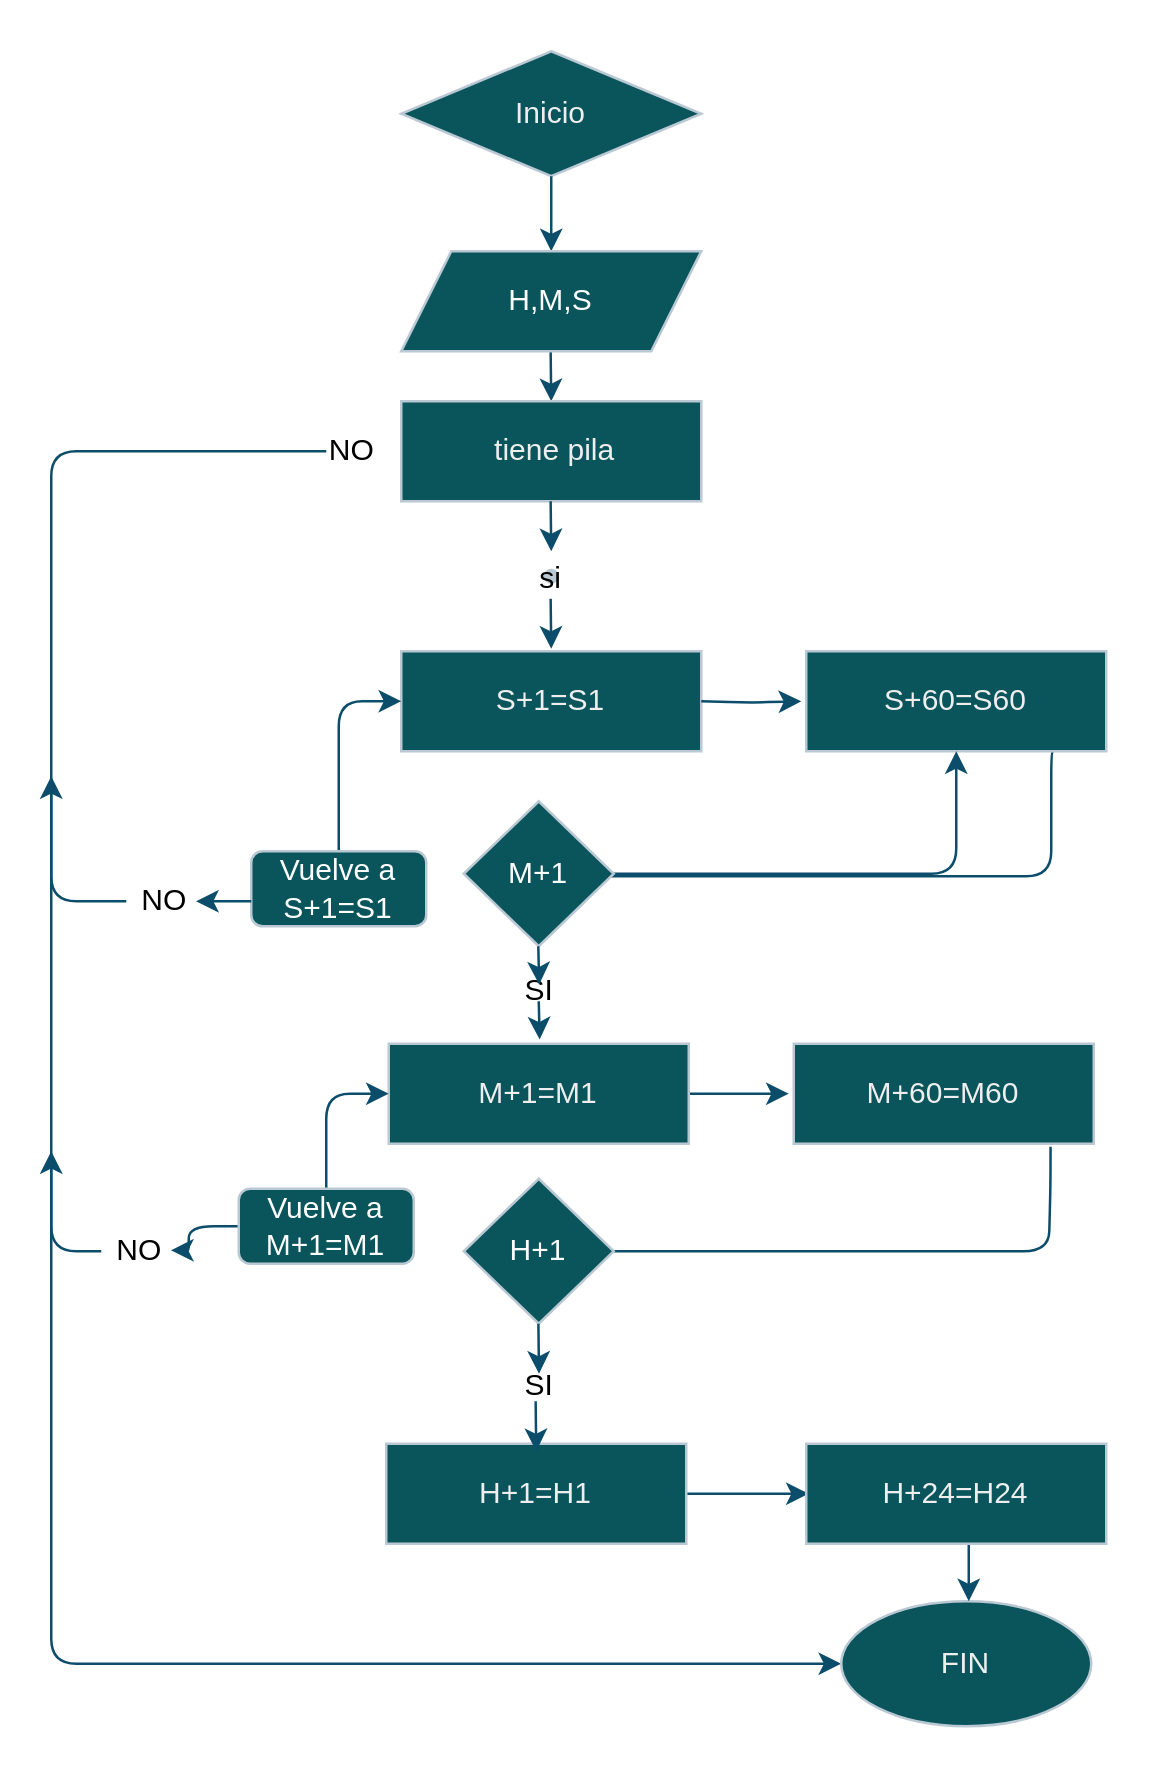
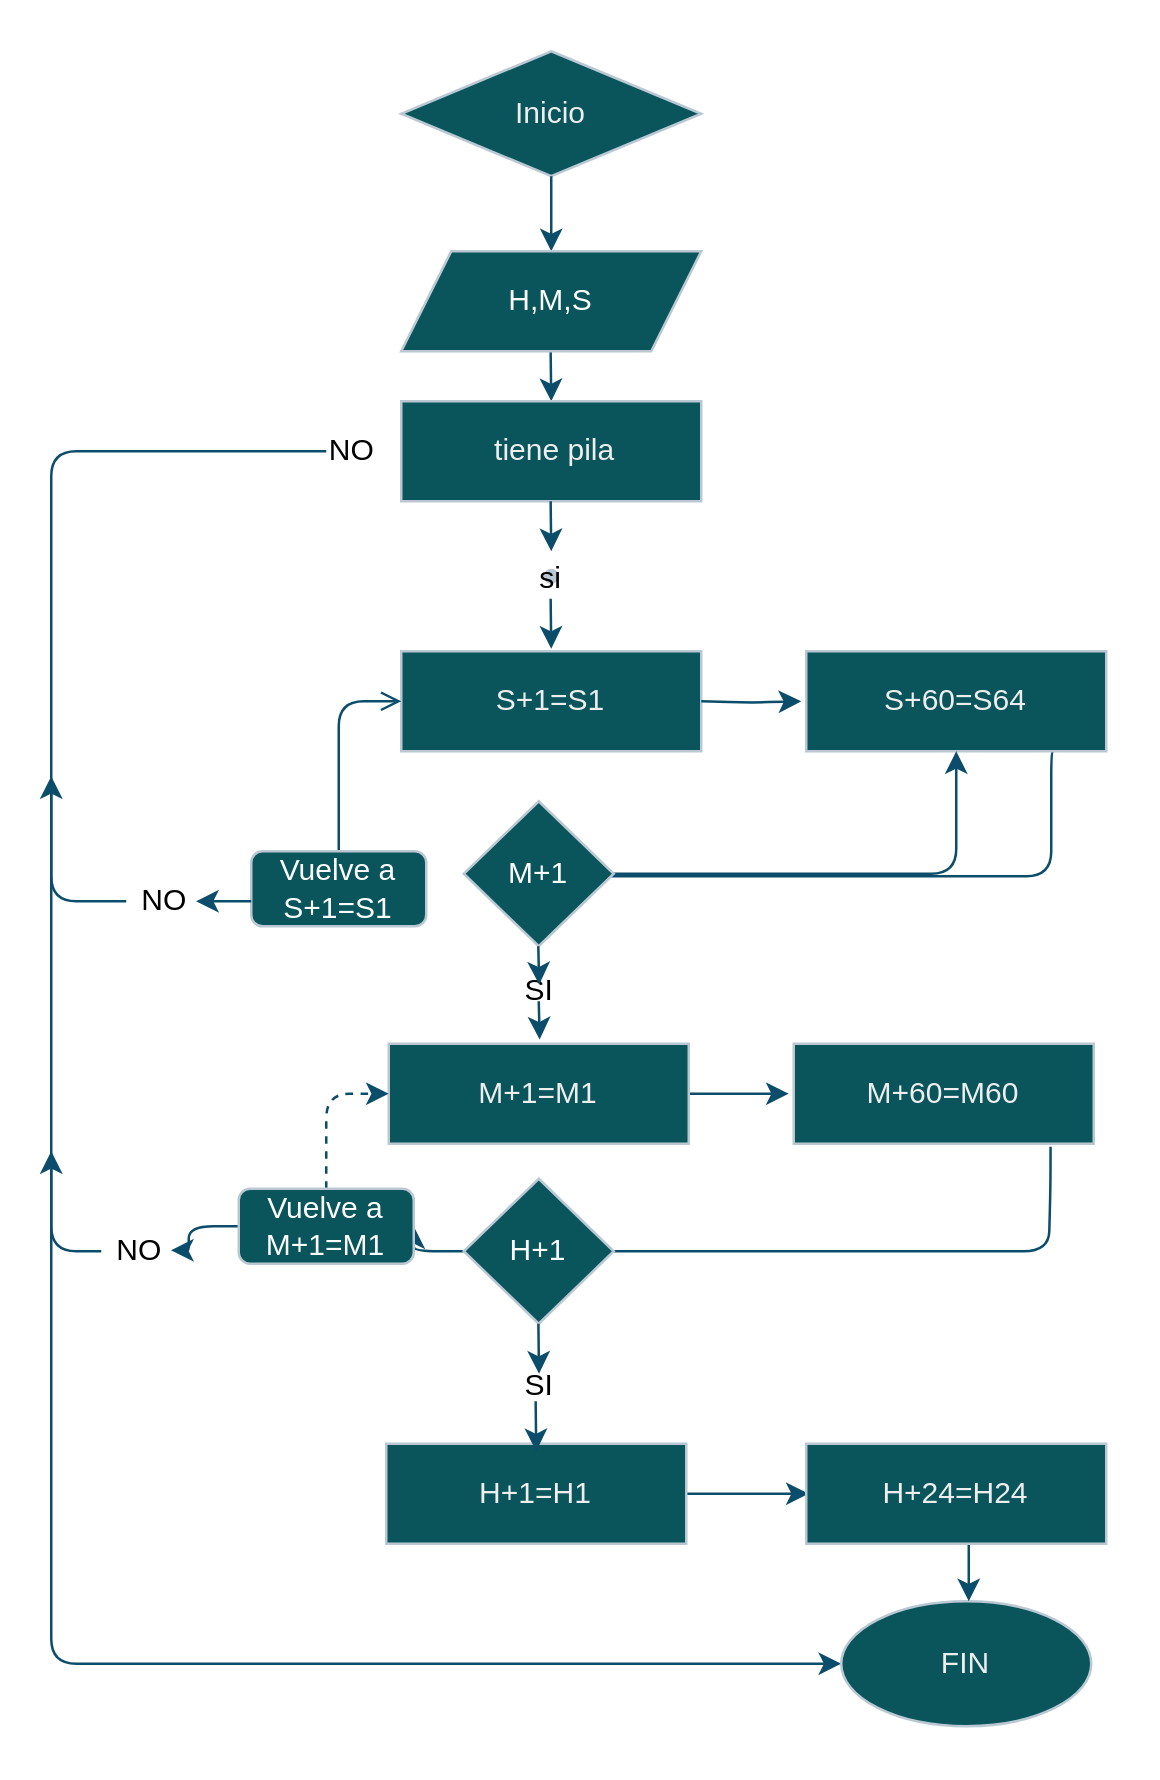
edge "Vuelve a S+1=S1" -> "S+1=S1": arrowhead classic -> open
node "S+60=S60": label "S+60=S60" -> "S+60=S64"
edge "Vuelve a M+1=M1" -> "M+1=M1": style solid -> dashed
edge "H+1" -> "Vuelve a M+1=M1": added
